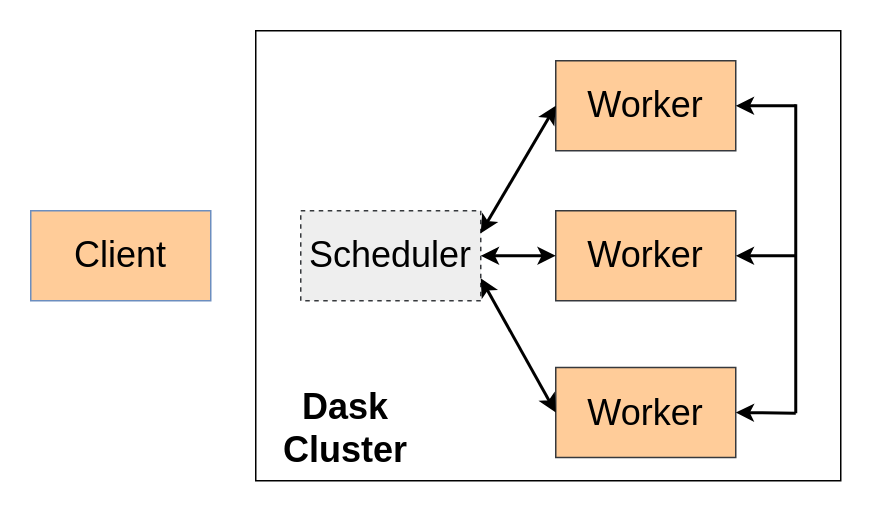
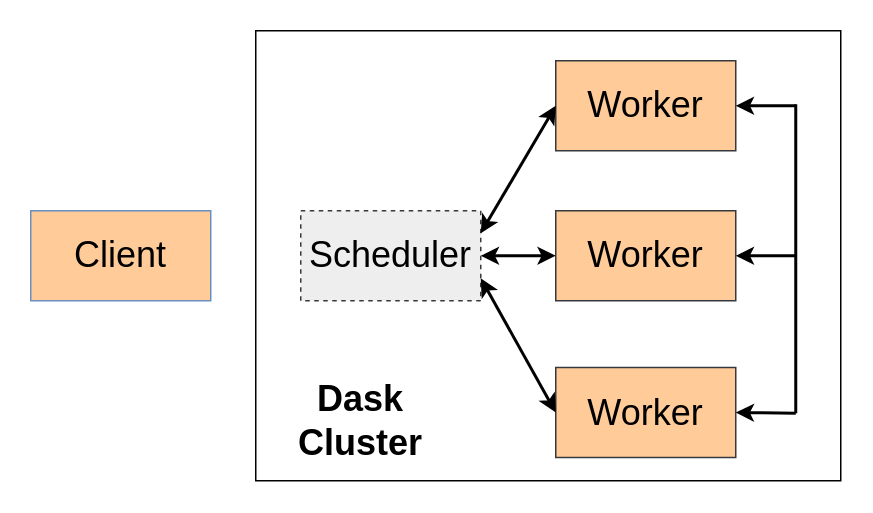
node "Dask Cluster": moved (346, 428) -> (361, 421)
